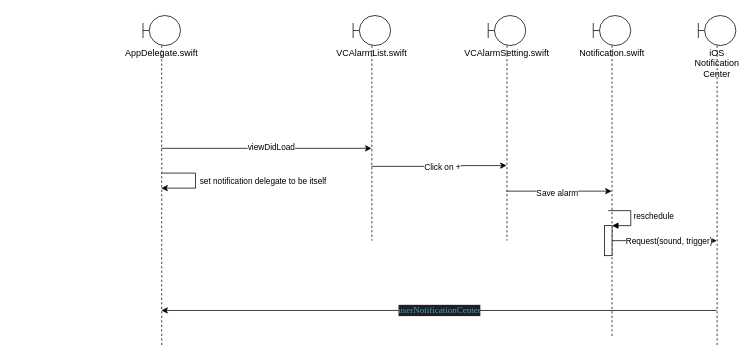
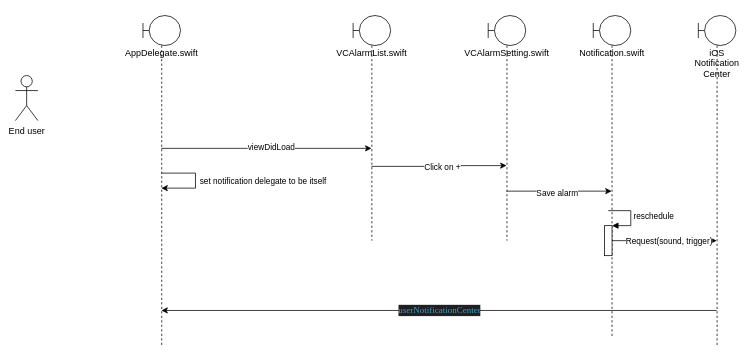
node "End user": added
